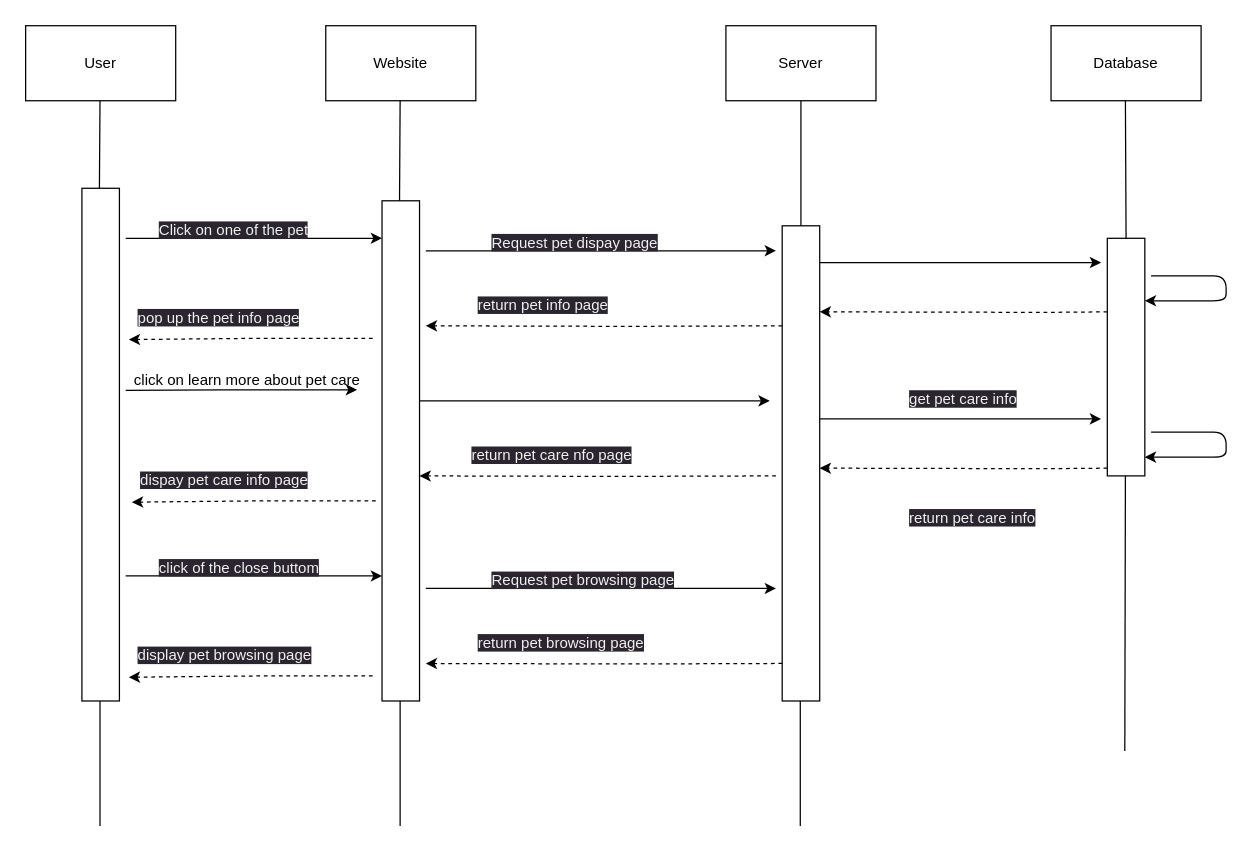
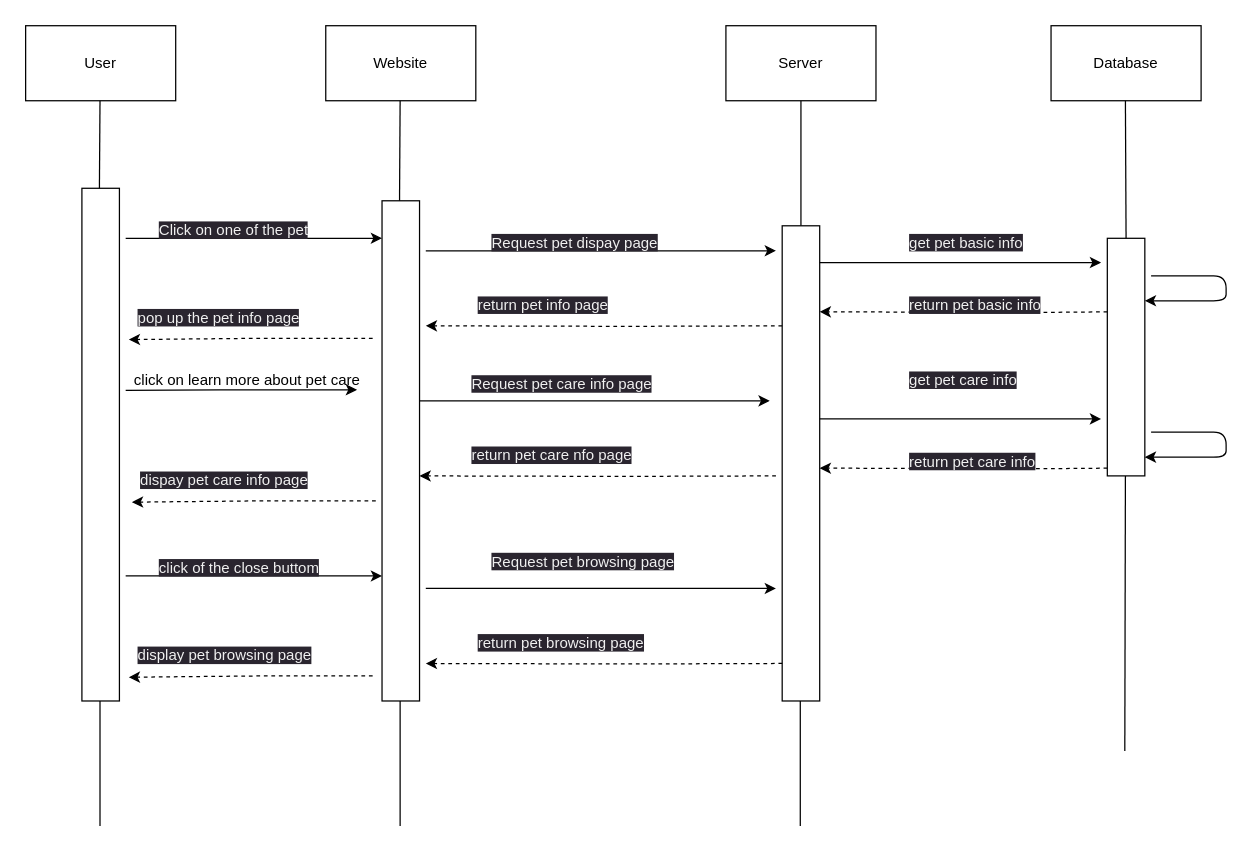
node "get pet basic info": added
node "return pet basic info": added
node "Request pet care info page": added
node "get pet care info": moved (969, 394) -> (969, 376)
node "return pet care info": moved (982, 513) -> (982, 457)
node "Request pet browsing page": moved (602, 576) -> (602, 557)
